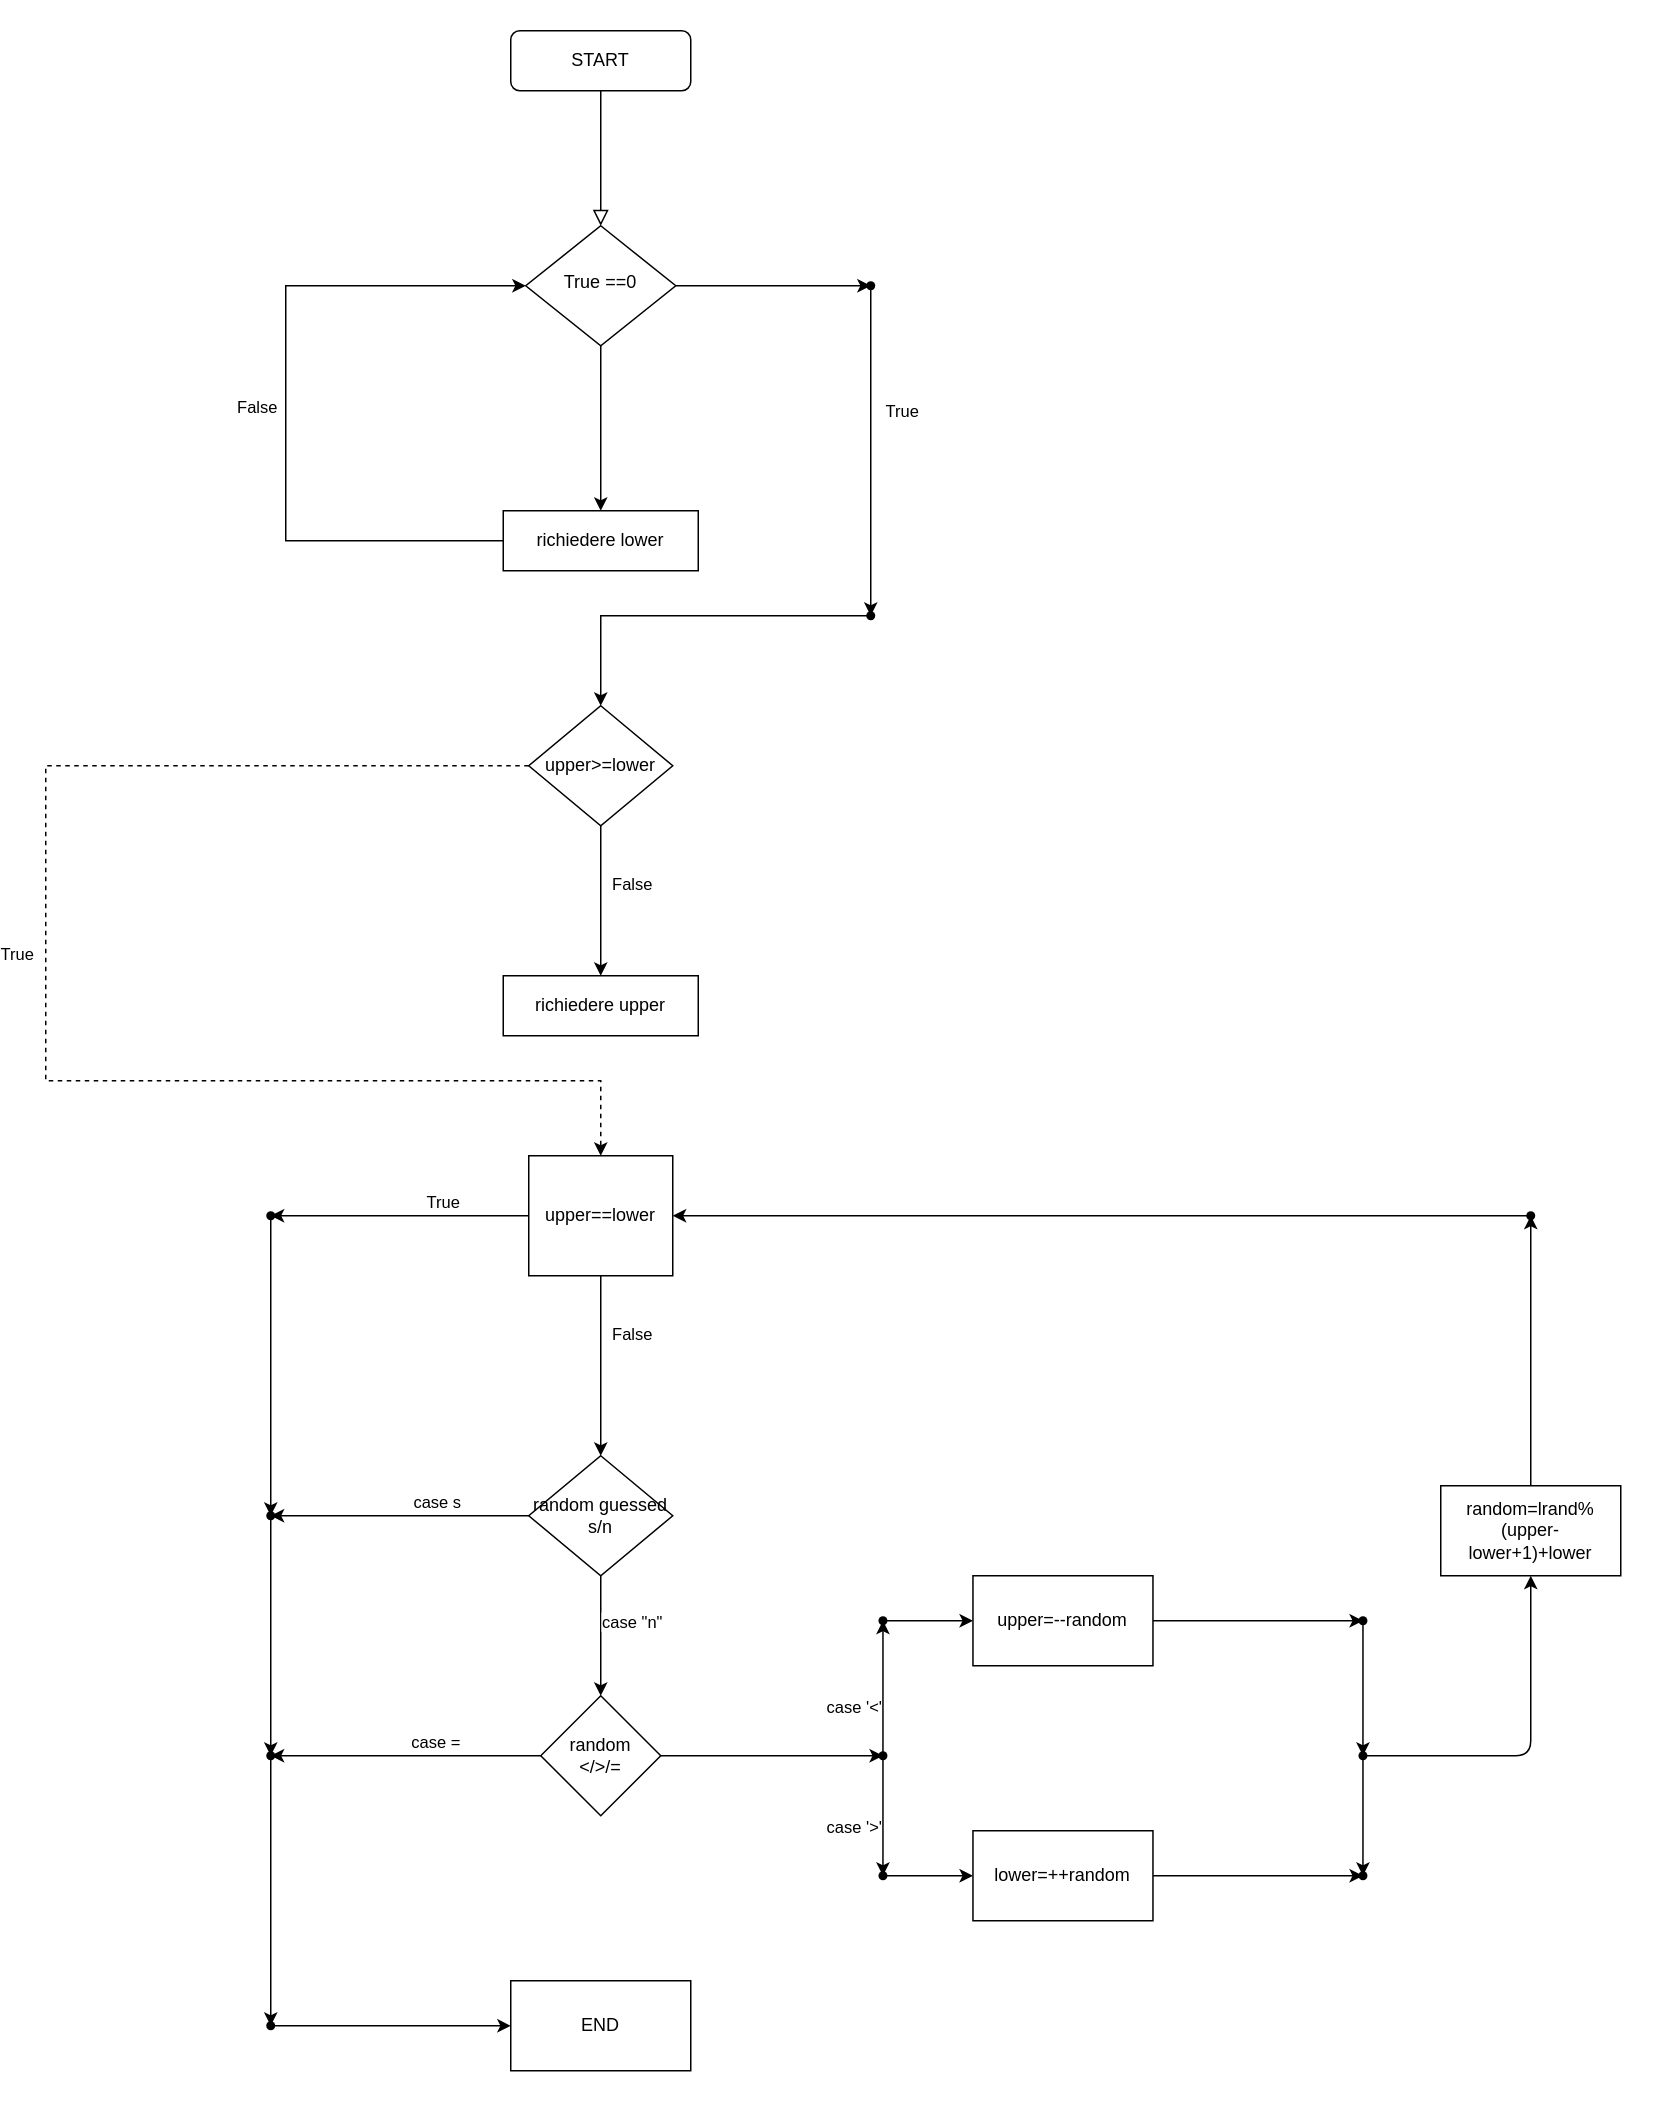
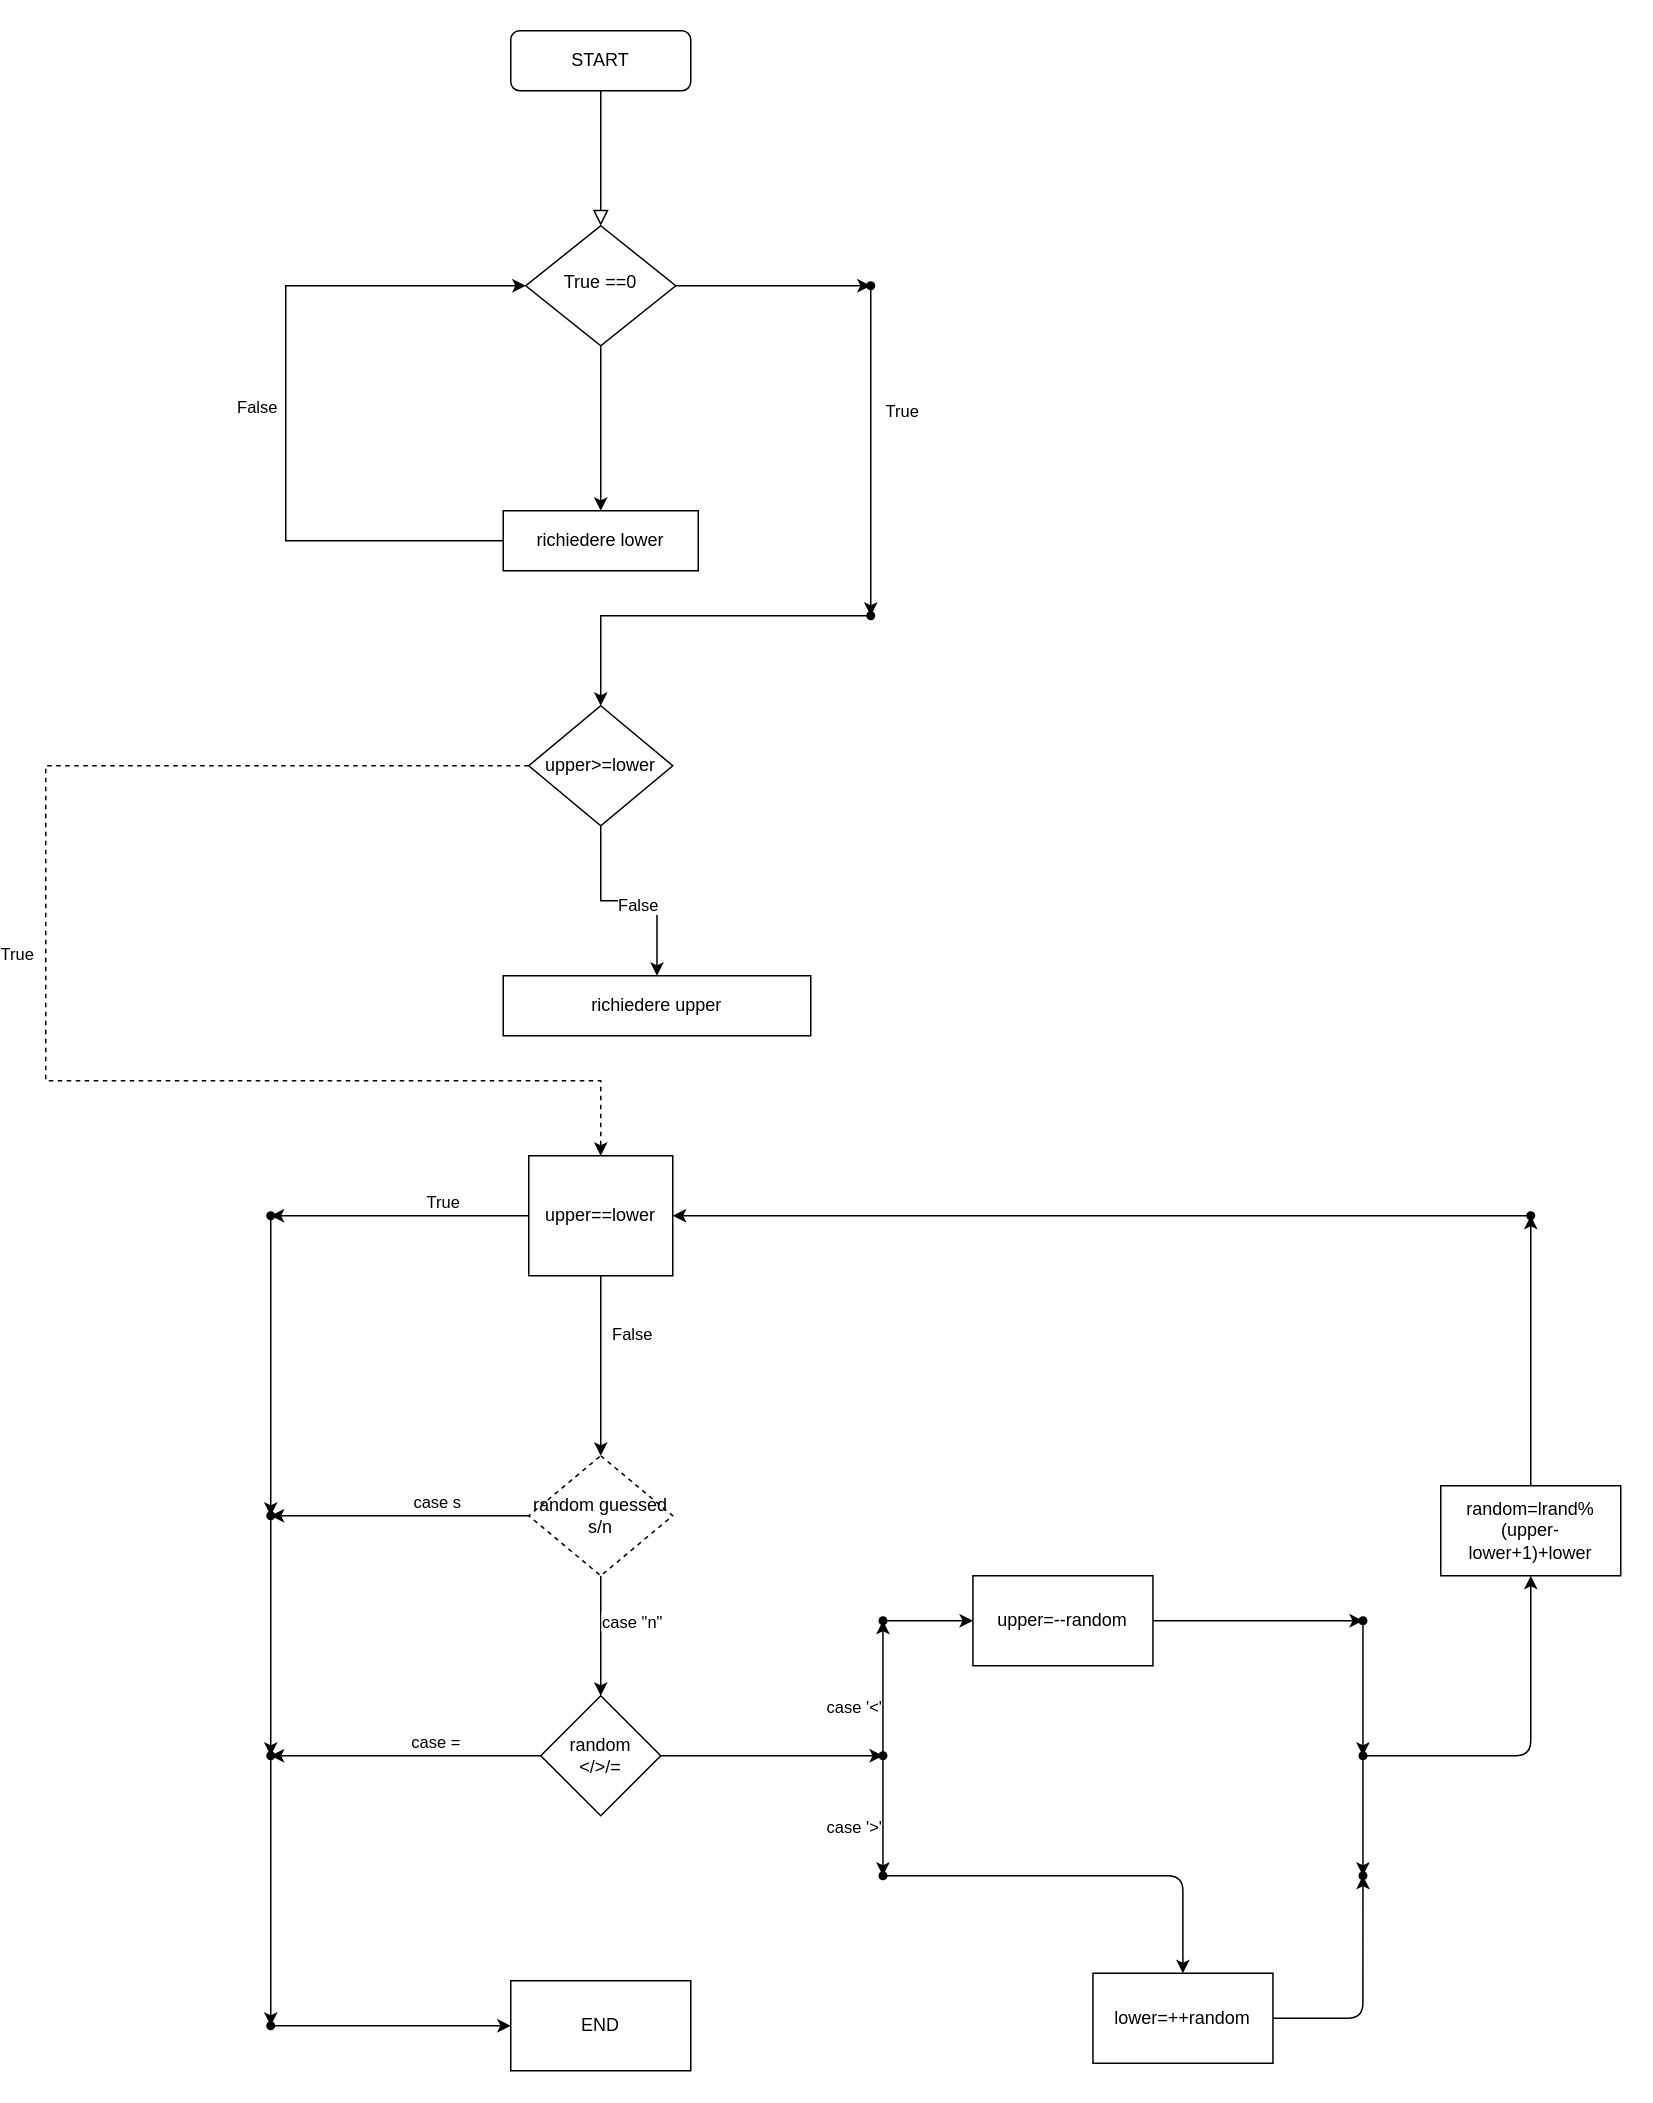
node "richiedere upper": size 195x60 -> 308x60
node "random guessed s/n": style solid -> dashed
node "lower=++random": moved (1063, 1876) -> (1183, 2018)
